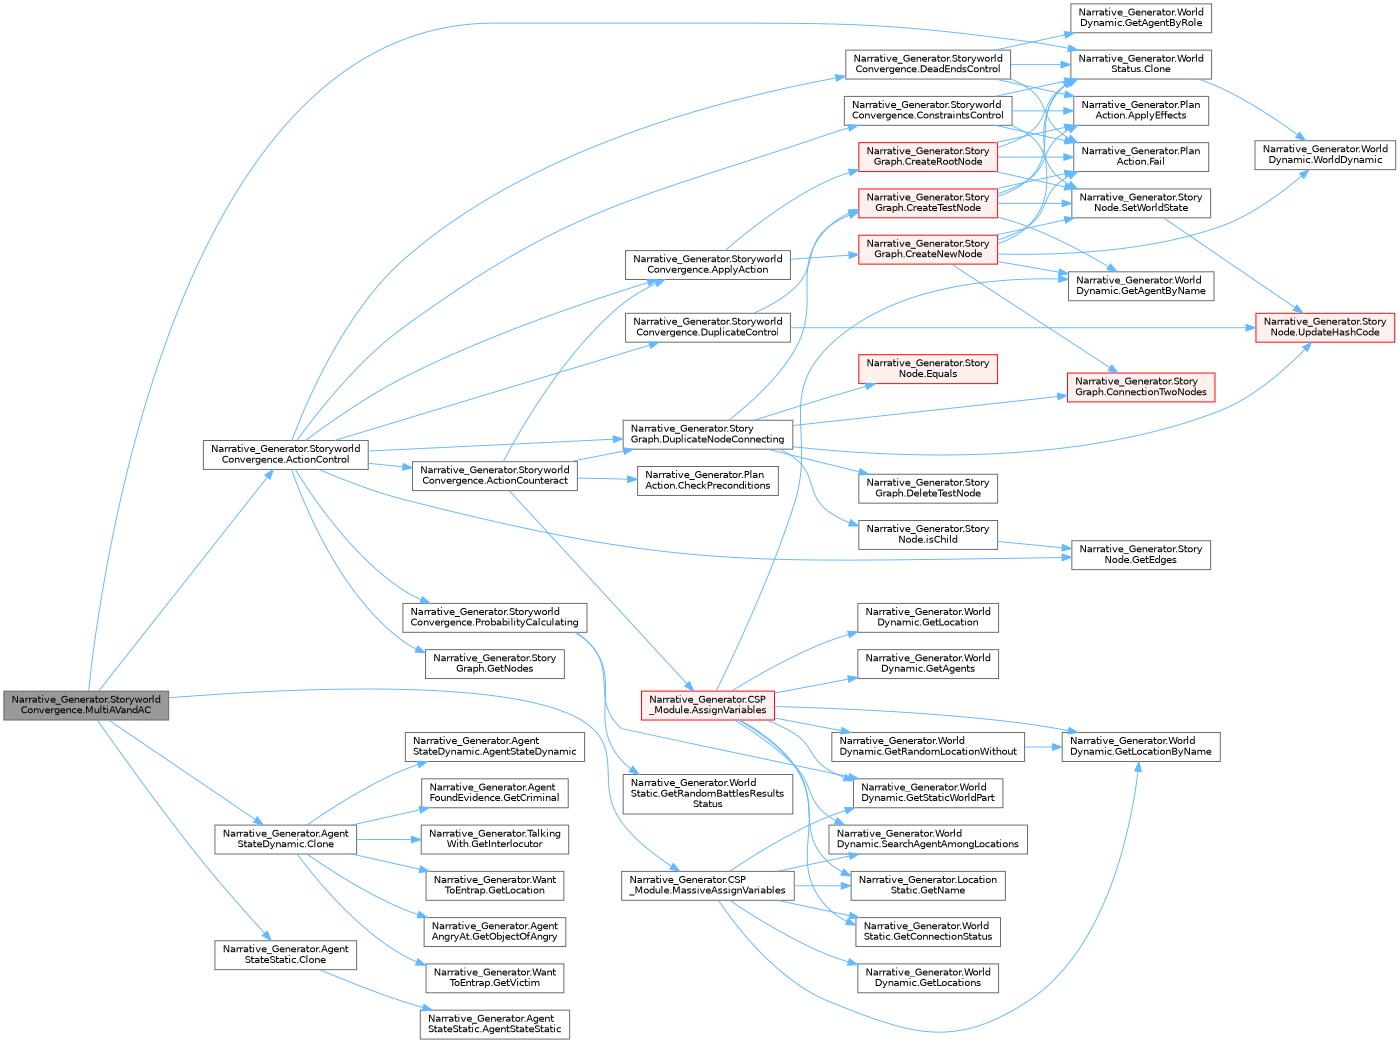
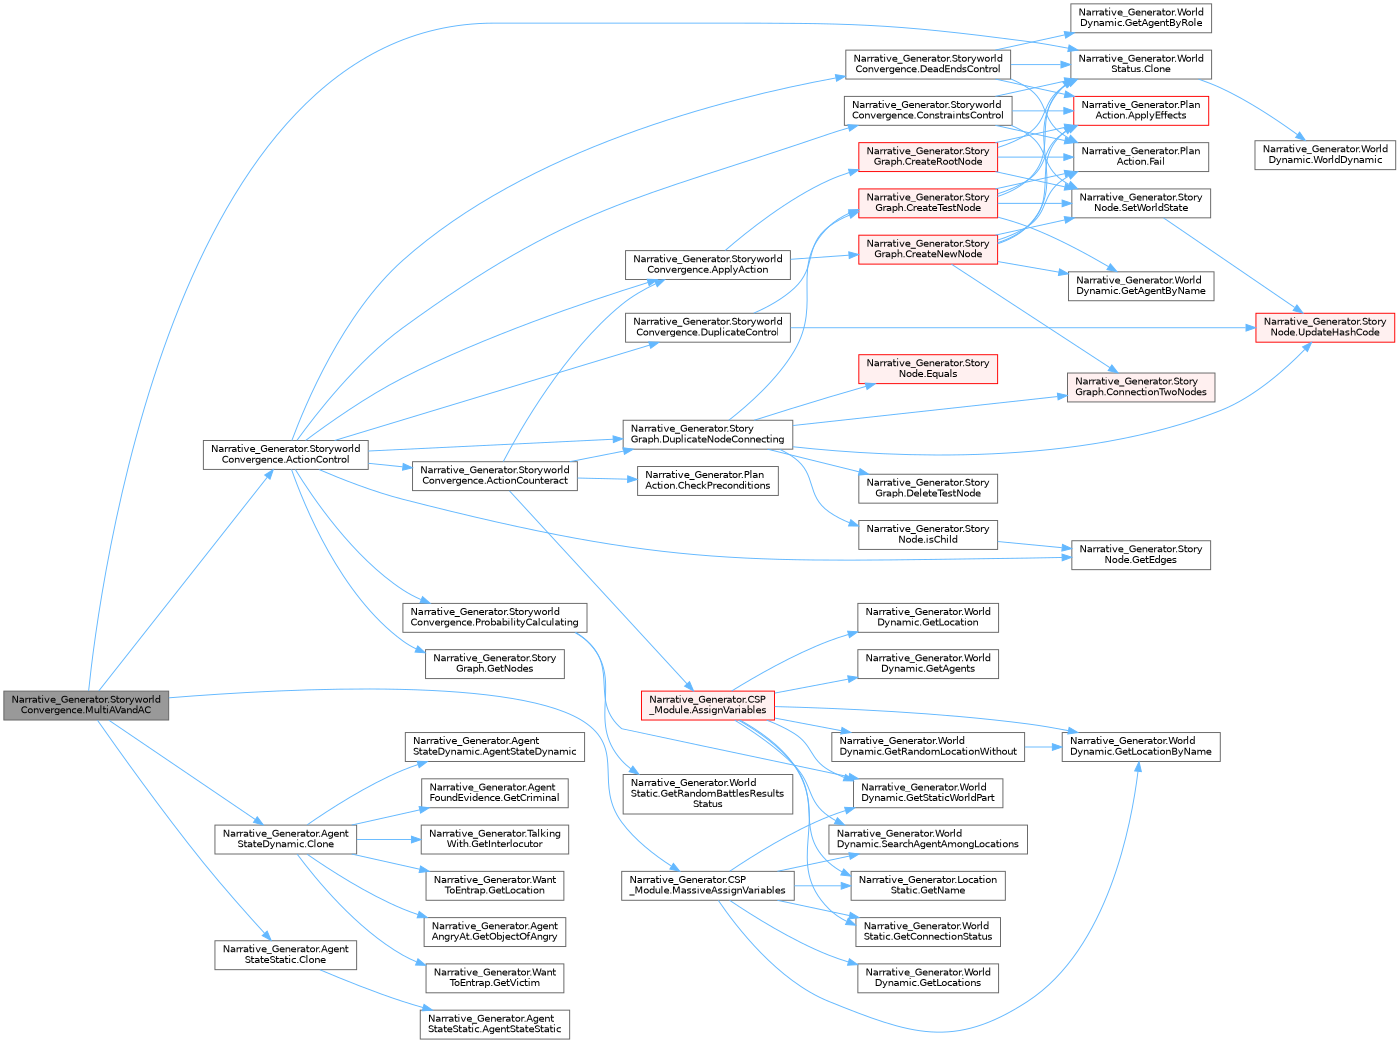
node "Narrative_Generator.Plan Action.ApplyEffects": color grey40 -> red
edge "Narrative_Generator.Story Graph.CreateNewNode" -> "Narrative_Generator.World Dynamic.WorldDynamic": now "Narrative_Generator.Story Graph.CreateNewNode" -> "Narrative_Generator.Plan Action.ApplyEffects"
node "Narrative_Generator.Story Graph.ConnectionTwoNodes": color red -> grey40
edge "Narrative_Generator.CSP _Module.AssignVariables" -> "Narrative_Generator.World Dynamic.GetAgentByName": removed
